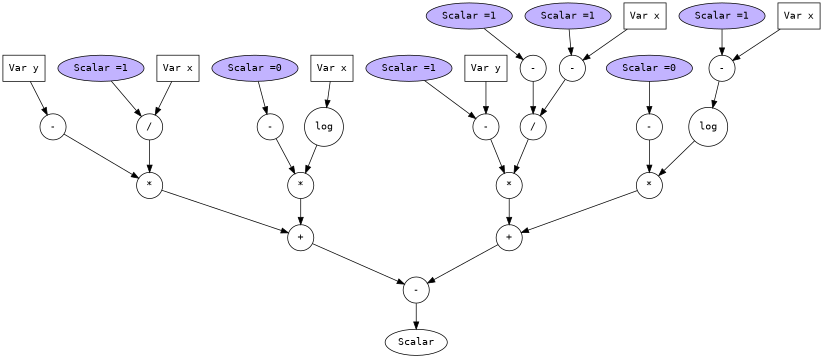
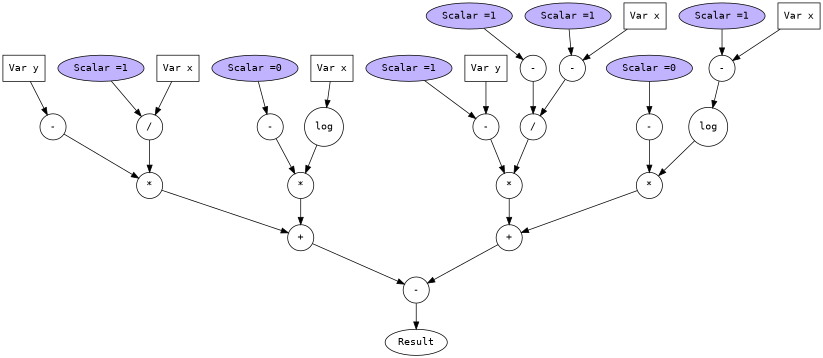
node "Scalar": label "Scalar" -> "Result"
